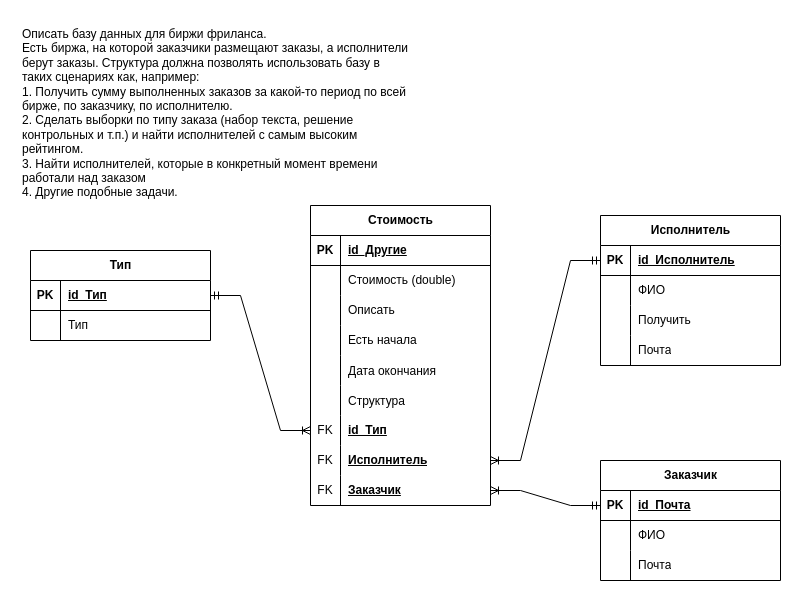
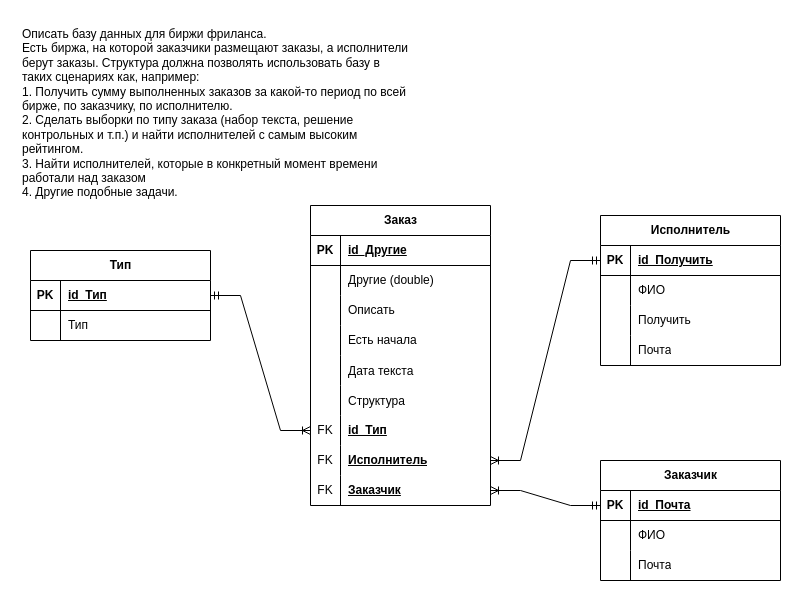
node "Стоимость": label "Стоимость" -> "Заказ"
node "id_Исполнитель": label "id_Исполнитель" -> "id_Получить"
node "Стоимость (double)": label "Стоимость (double)" -> "Другие (double)"
node "Дата окончания": label "Дата окончания" -> "Дата текста"
